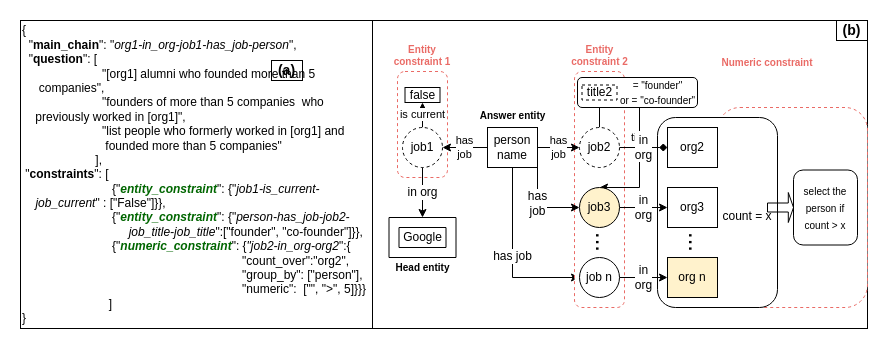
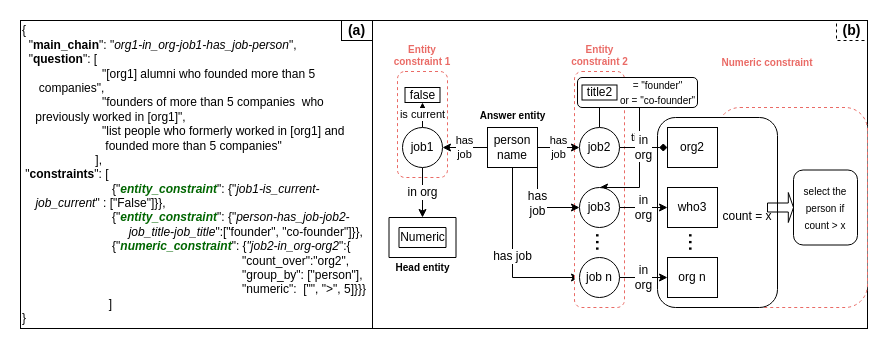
node "(b)": style solid -> dashed
node "(a)": moved (287, 71) -> (357, 31)
node "title2": style dashed -> solid
node "job1": style dashed -> solid
node "job2": style dashed -> solid
node "job3": fillcolor #fff2cc -> #ffffff
node "org3": label "org3" -> "who3"
node "Google": label "Google" -> "Numeric"
node "org n": fillcolor #fff2cc -> #ffffff
